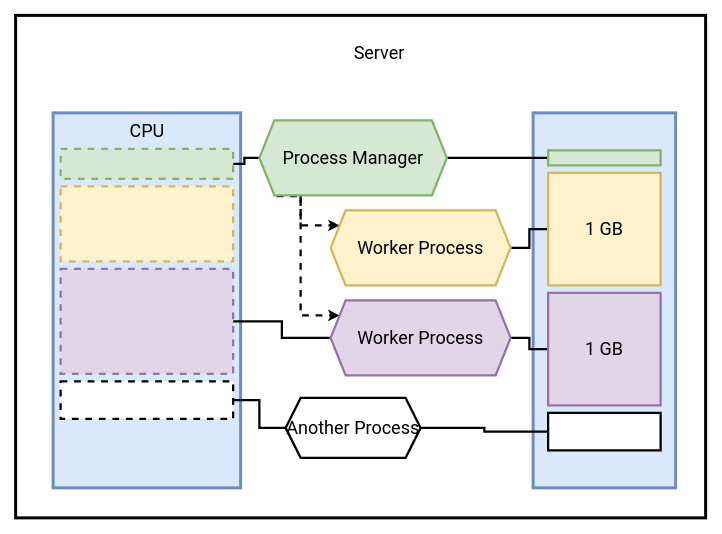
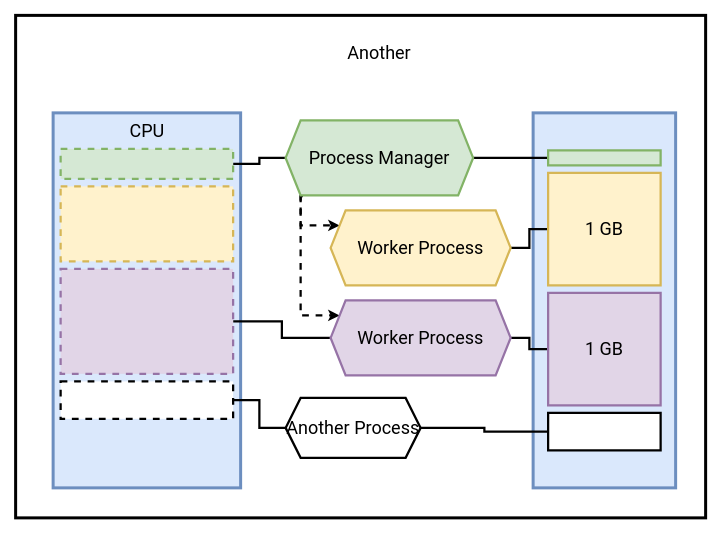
node "Server": label "Server" -> "Another"
node "Process Manager": moved (353, 158) -> (379, 158)
